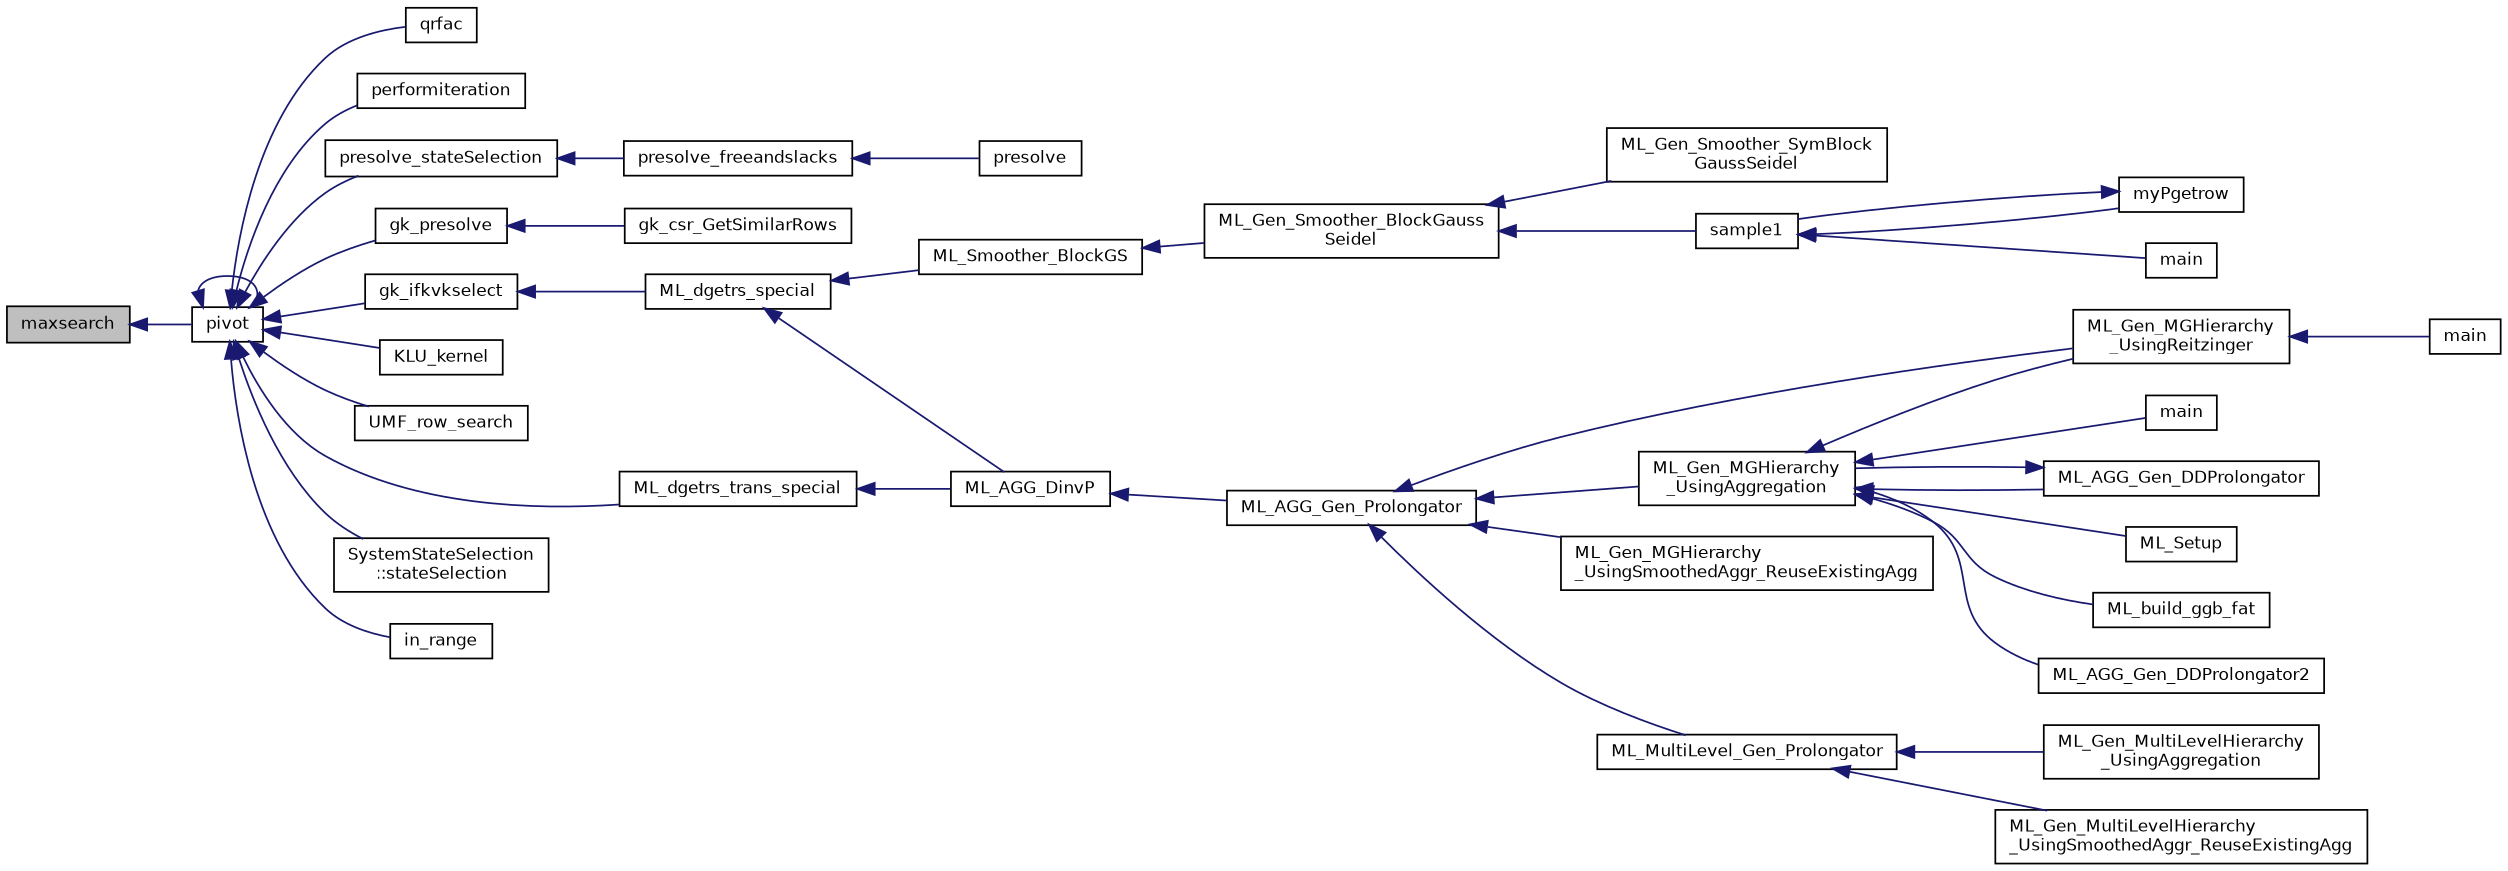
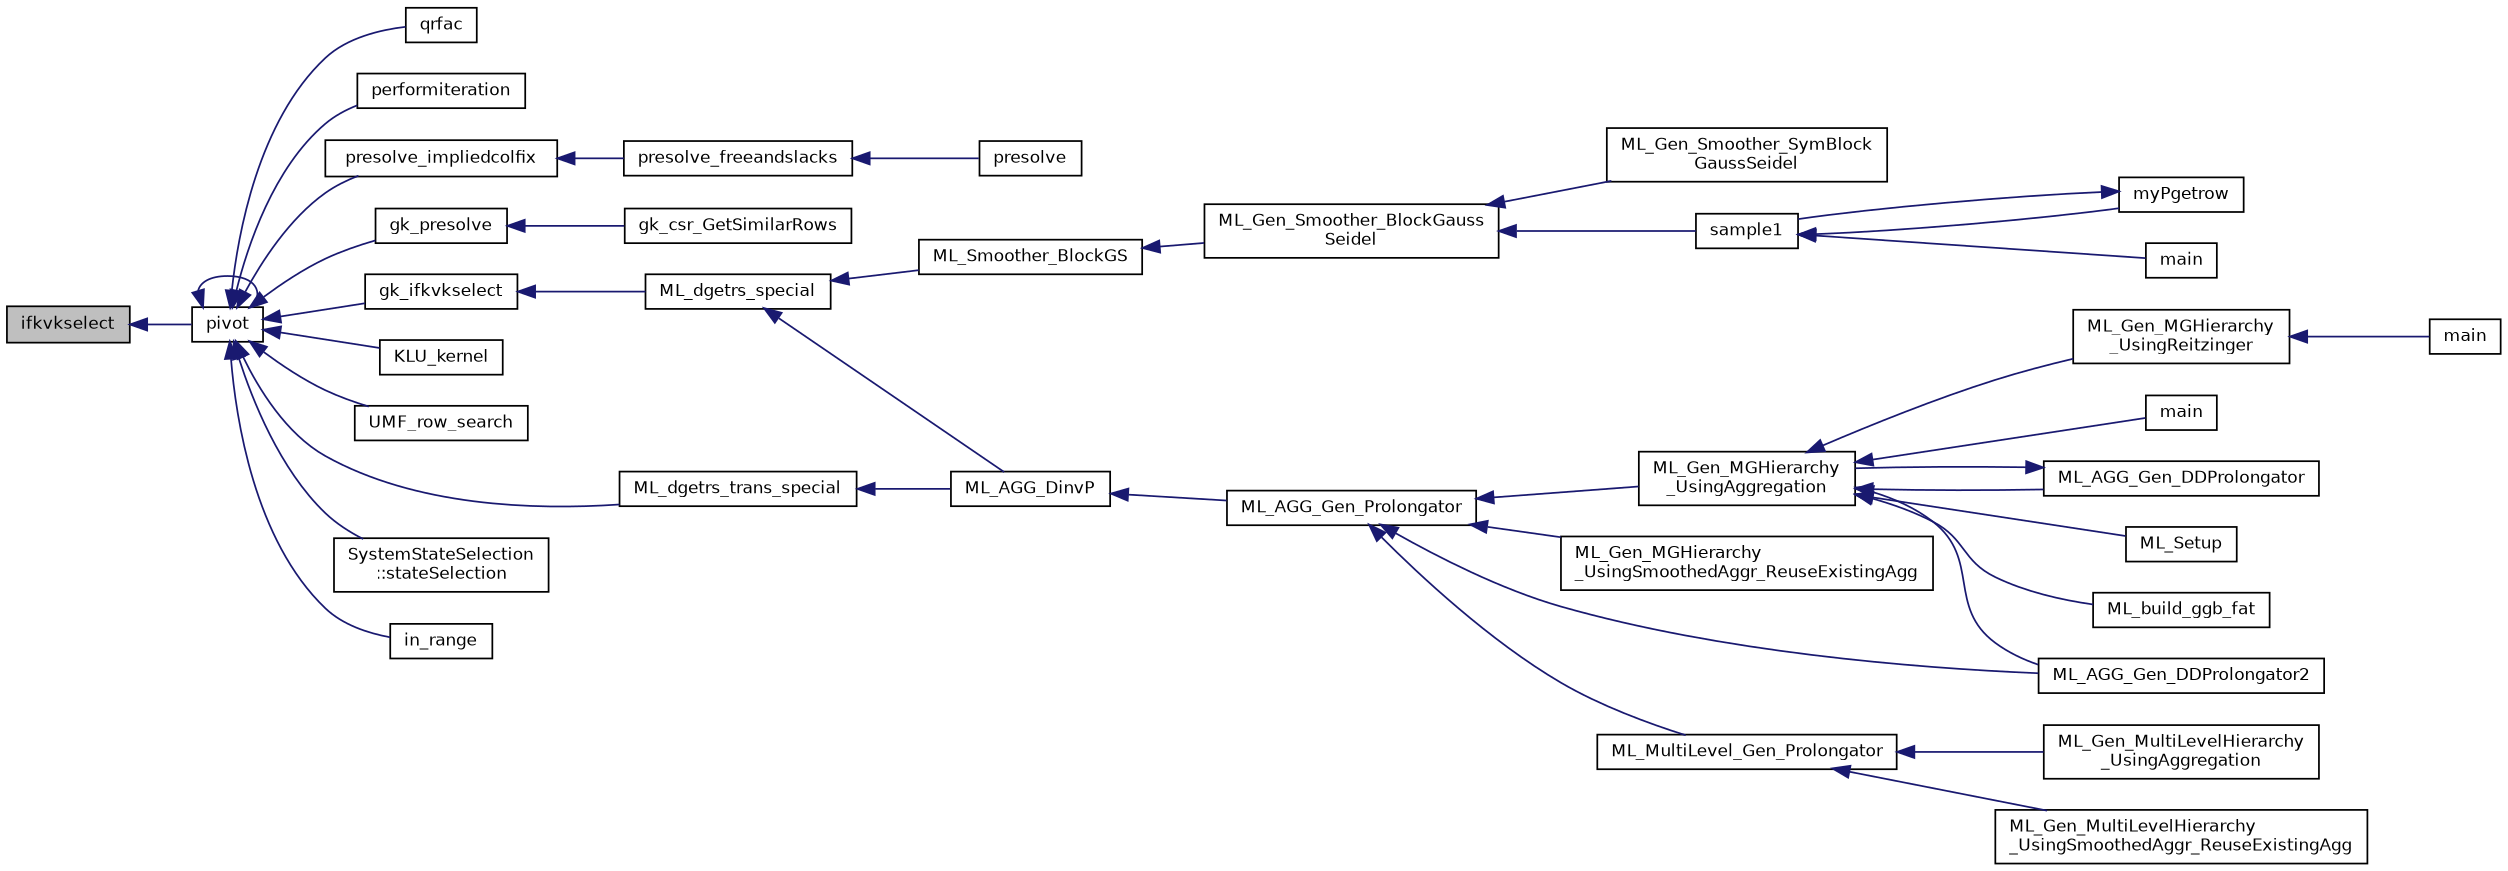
node "presolve_stateSelection": label "presolve_stateSelection" -> "presolve_impliedcolfix"
node "maxsearch": label "maxsearch" -> "ifkvkselect"
edge "ML_Gen_MGHierarchy _UsingReitzinger" -> "ML_AGG_Gen_Prolongator": now "ML_AGG_Gen_DDProlongator2" -> "ML_AGG_Gen_Prolongator"
